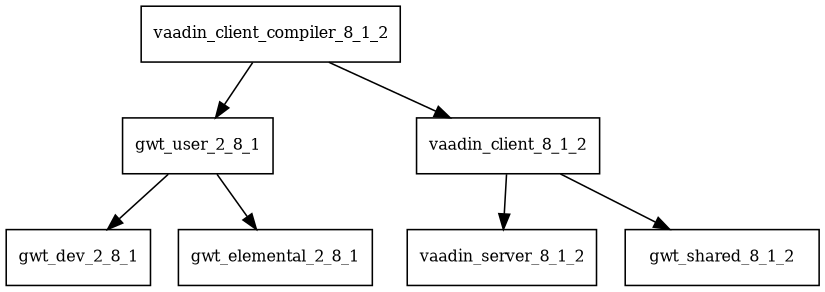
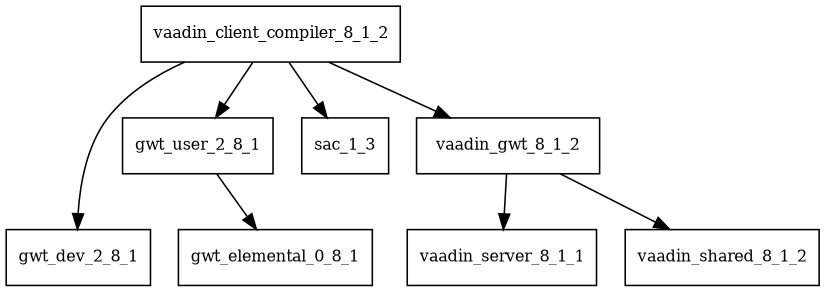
node "sac_1_3": added
node "vaadin_client_8_1_2": label "vaadin_client_8_1_2" -> "vaadin_gwt_8_1_2"
edge "gwt_user_2_8_1" -> "gwt_dev_2_8_1": now "vaadin_client_compiler_8_1_2" -> "gwt_dev_2_8_1"
node "gwt_elemental_2_8_1": label "gwt_elemental_2_8_1" -> "gwt_elemental_0_8_1"
node "vaadin_server_8_1_2": label "vaadin_server_8_1_2" -> "vaadin_server_8_1_1"
node "gwt_shared_8_1_2": label "gwt_shared_8_1_2" -> "vaadin_shared_8_1_2"
